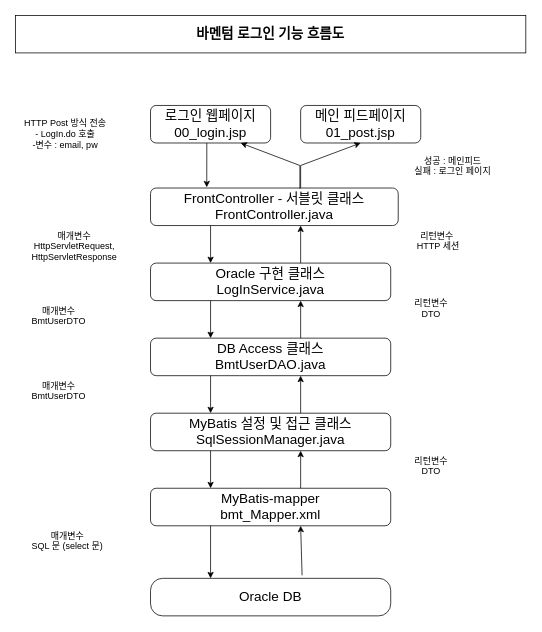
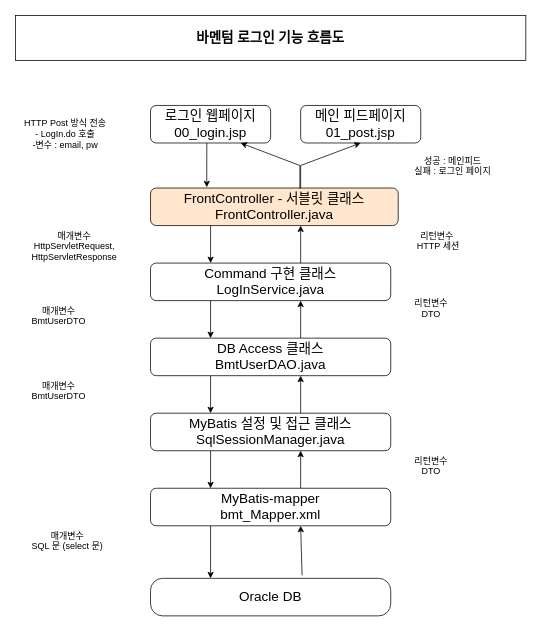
node "바멘텀 로그인 기능 흐름도": size 510x38 -> 510x45
node "FrontController - 서블릿 클래스 FrontController.java": fillcolor #ffffff -> #ffe6cc
node "Oracle 구현 클래스 LogInService.java": label "Oracle 구현 클래스 LogInService.java" -> "Command 구현 클래스 LogInService.java"
